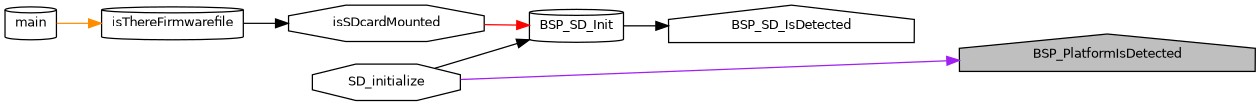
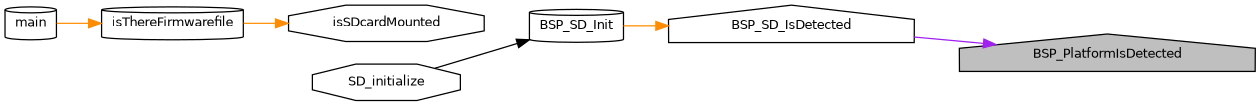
edge "isThereFirmwarefile" -> "isSDcardMounted": color black -> darkorange
edge "isSDcardMounted" -> "BSP_SD_Init": removed
edge "BSP_SD_Init" -> "BSP_SD_IsDetected": color black -> darkorange
edge "SD_initialize" -> "BSP_PlatformIsDetected": now "BSP_SD_IsDetected" -> "BSP_PlatformIsDetected"
